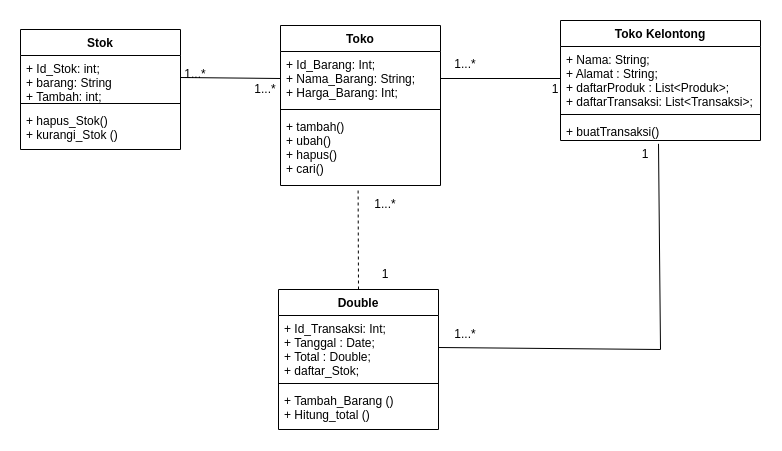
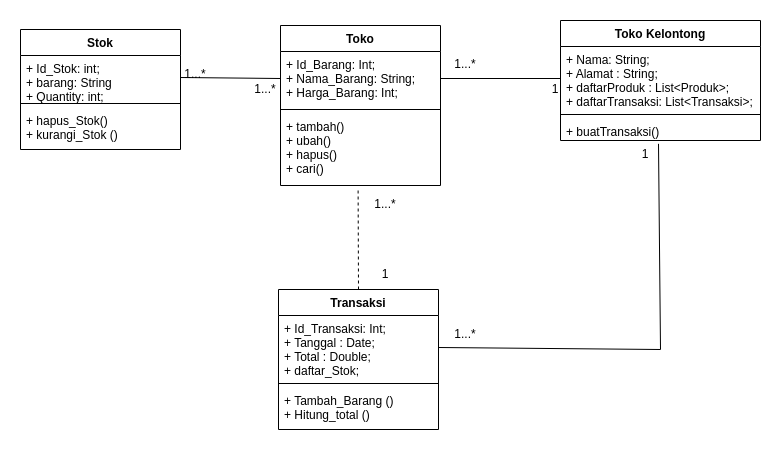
node "+ Id_Stok: int; + barang: String + Tambah: int;": label "+ Id_Stok: int; + barang: String + Tambah: int;" -> "+ Id_Stok: int; + barang: String + Quantity: int;"
node "Double": label "Double" -> "Transaksi"
